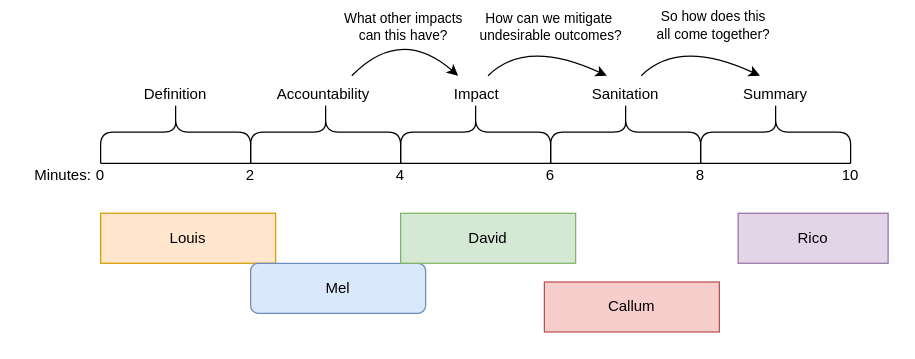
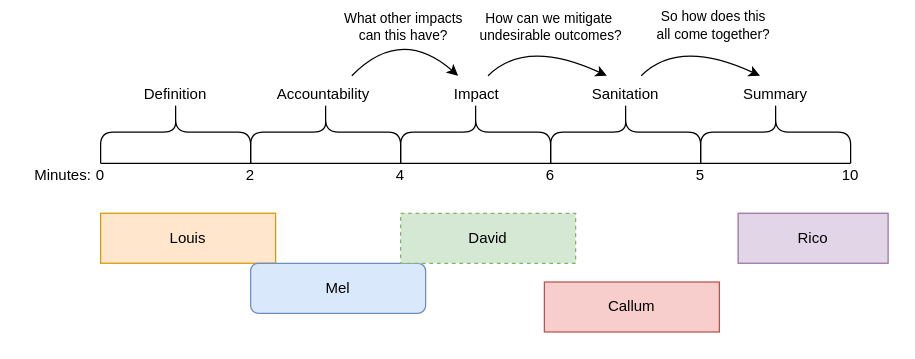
node "8": label "8" -> "5"
node "David": style solid -> dashed
